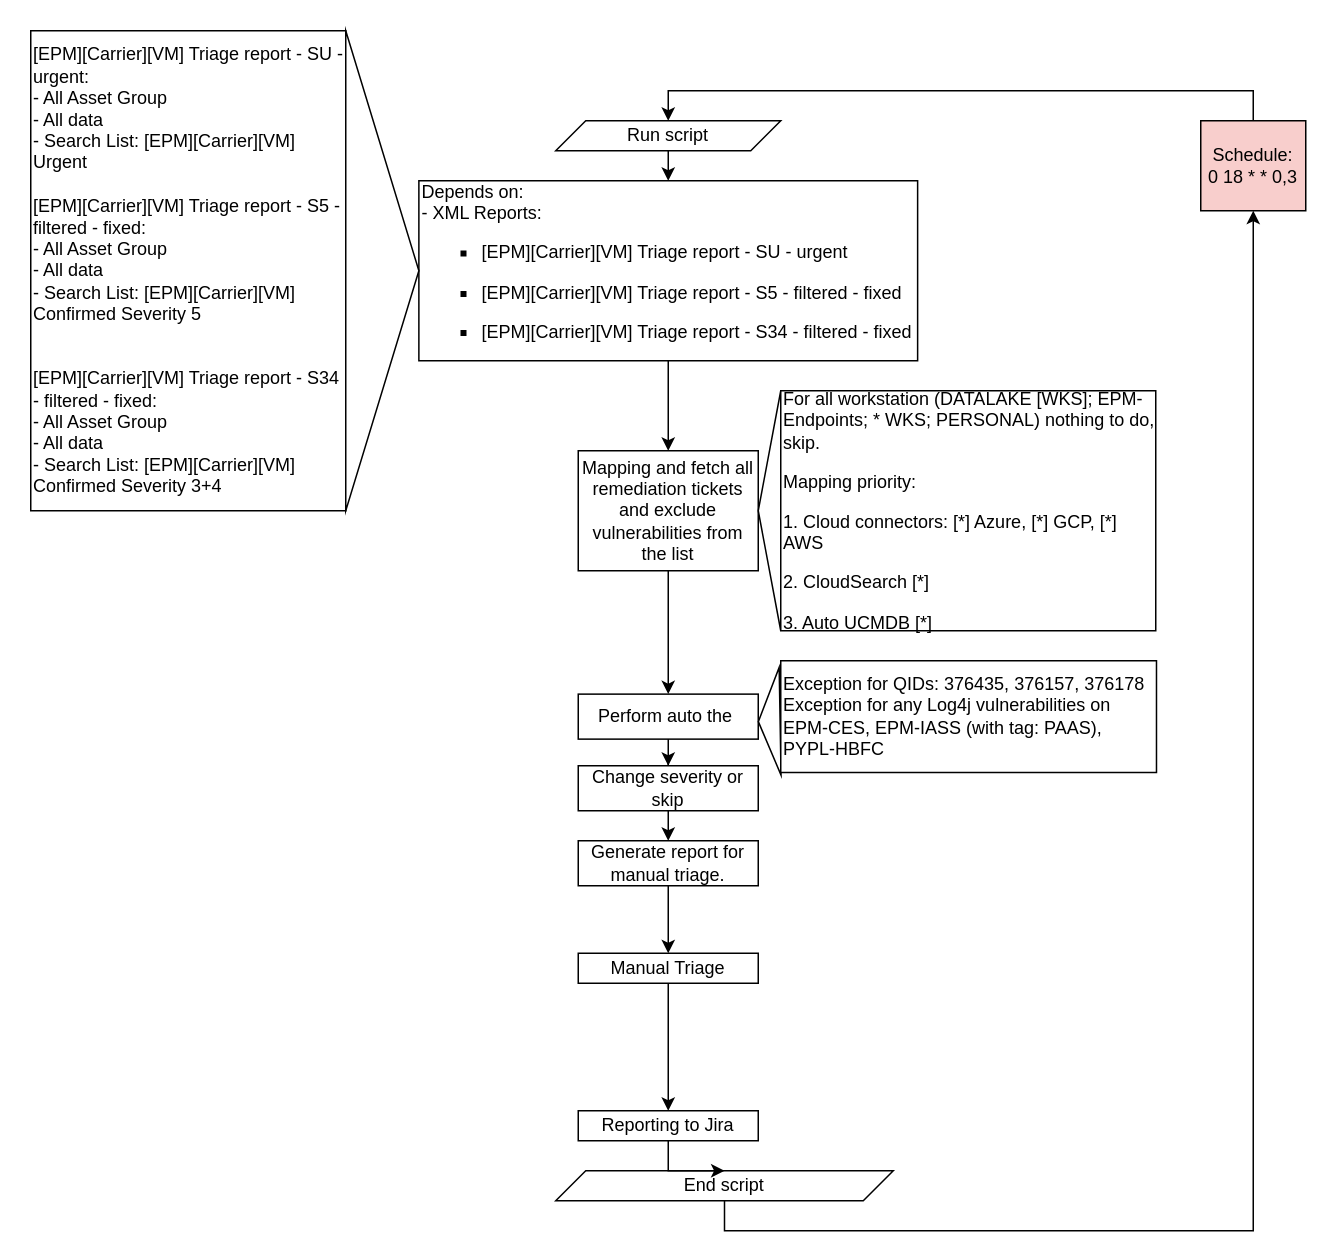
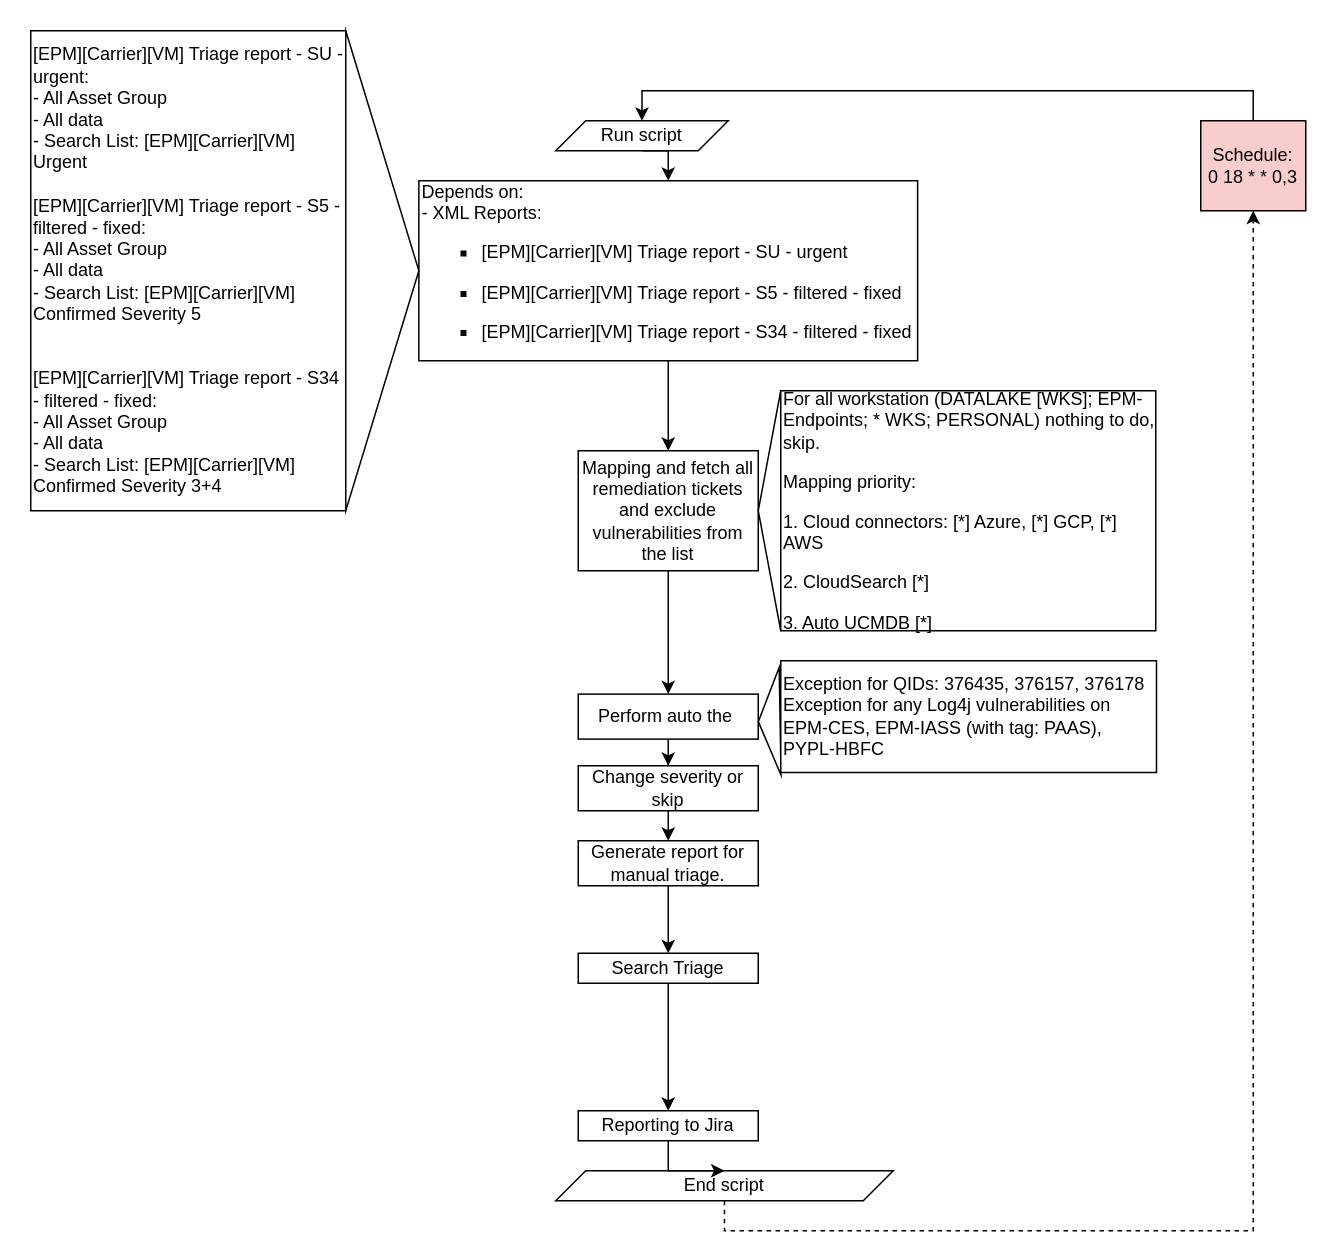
node "Run script": size 225x30 -> 173x30
node "Manual Triage": label "Manual Triage" -> "Search Triage"
edge "End script" -> "Schedule: 0 18 * * 0,3": style solid -> dashed
